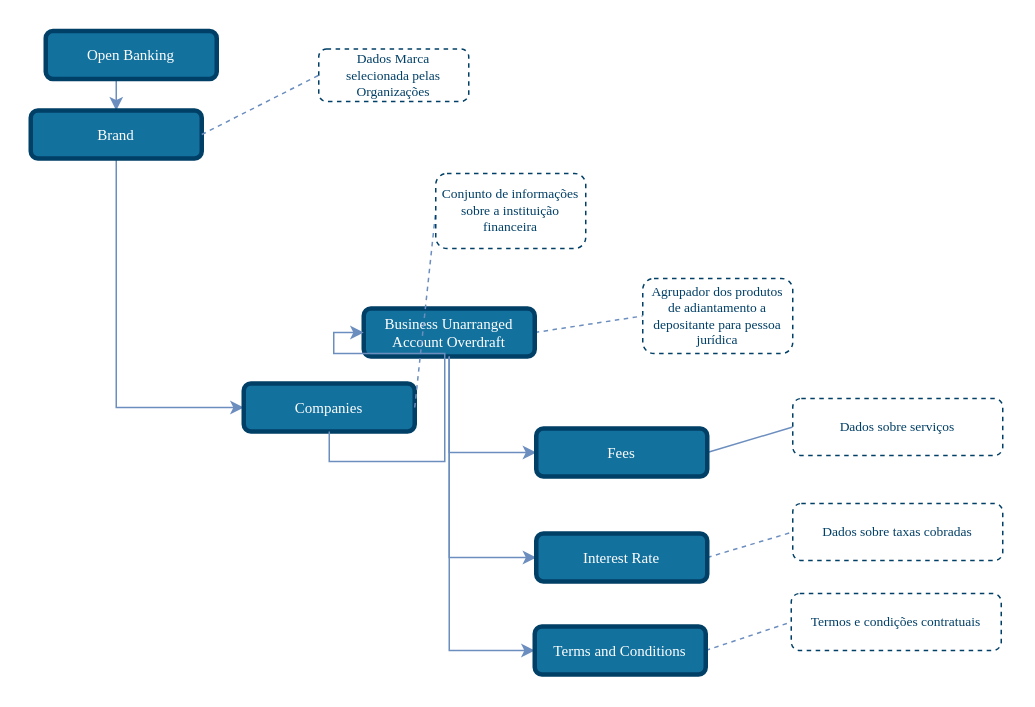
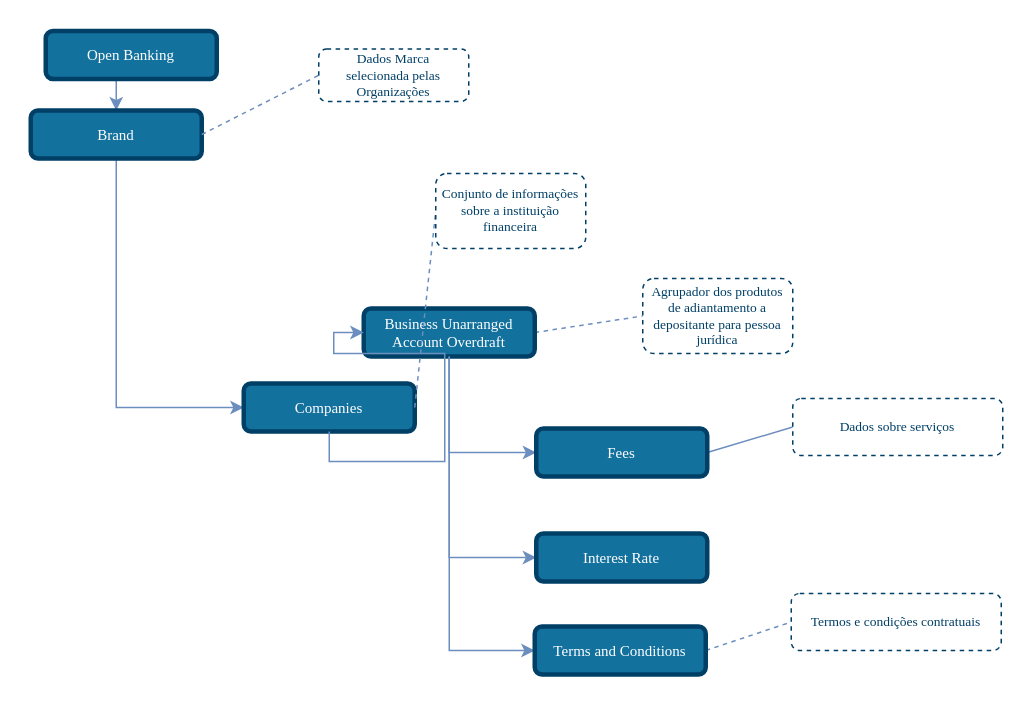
node "Dados sobre taxas cobradas": removed
edge "Dados sobre taxas cobradas" -- "Interest Rate": removed
